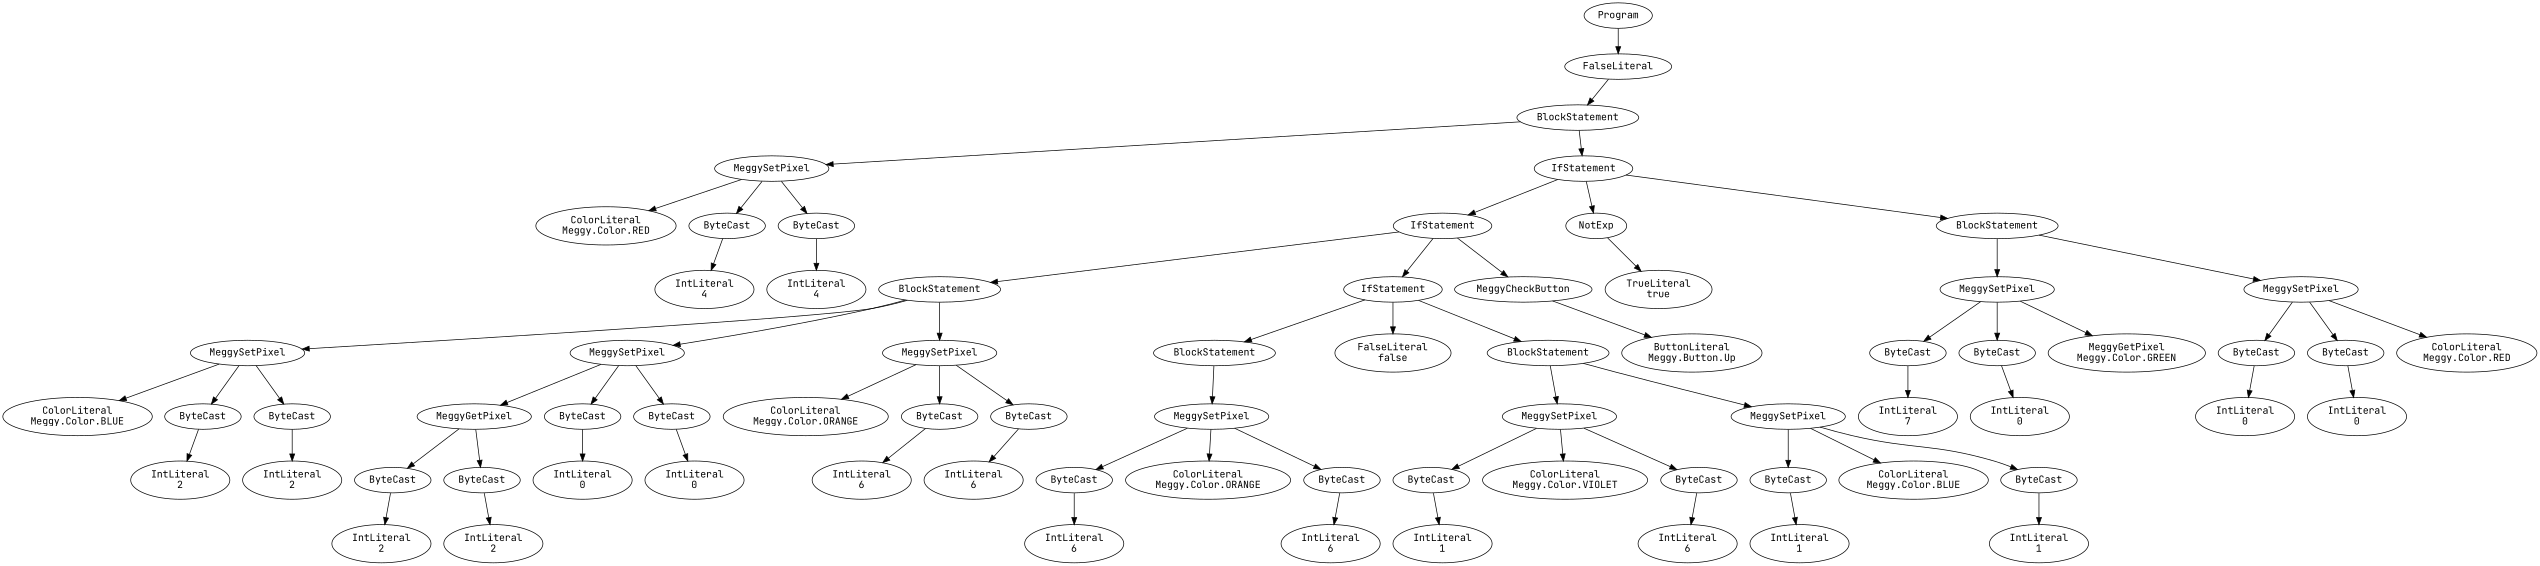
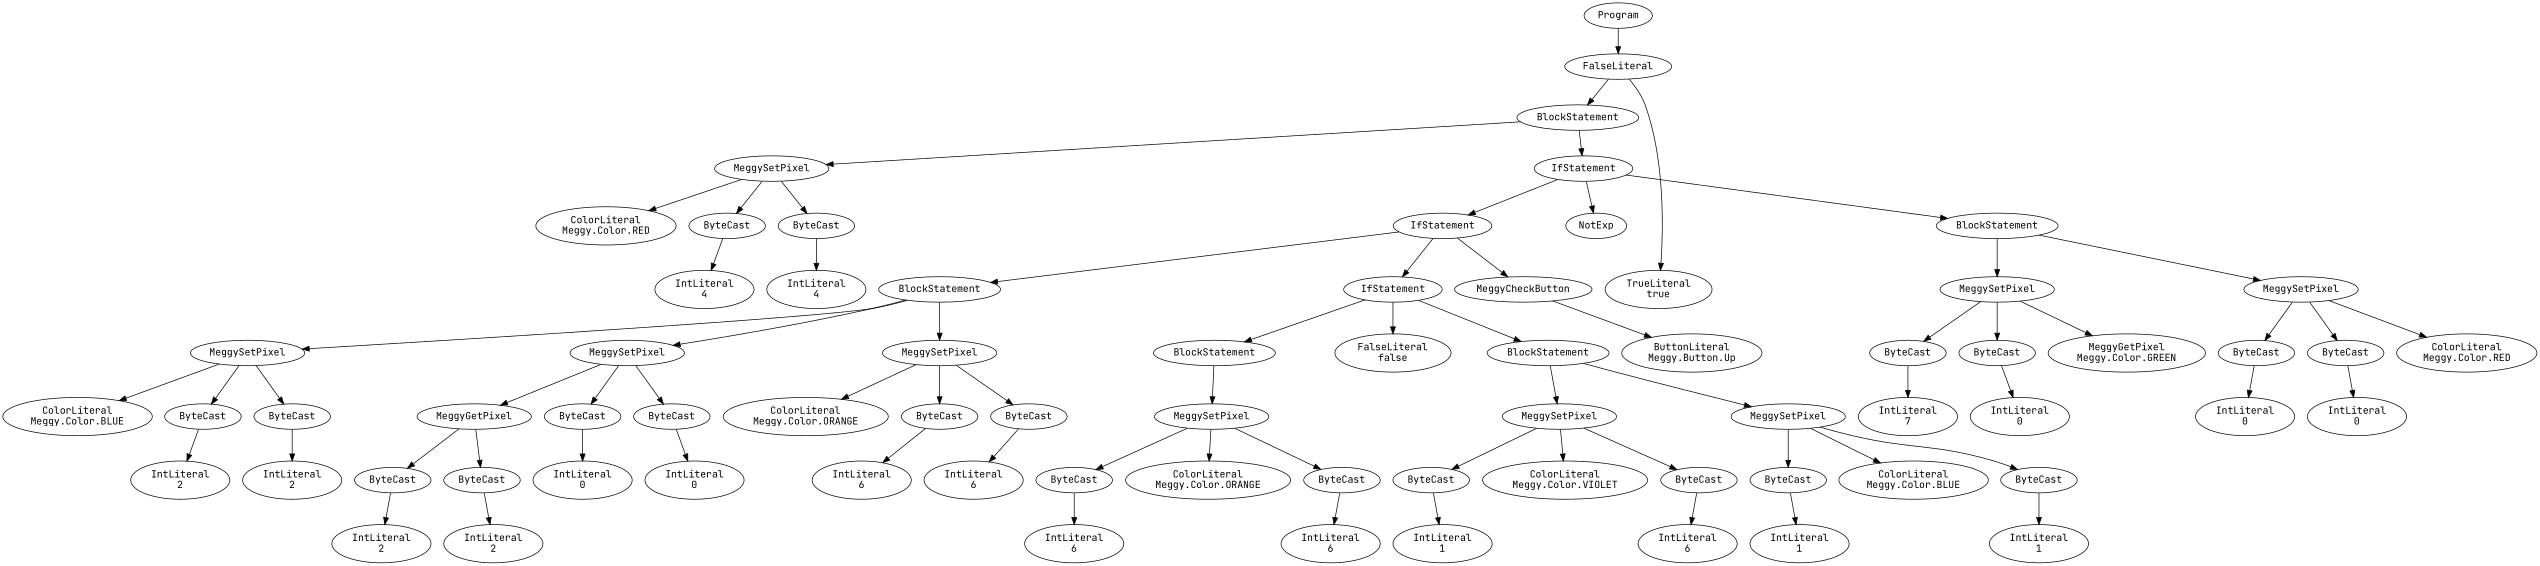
edge "NotExp" -> "TrueLiteral true": now "FalseLiteral" -> "TrueLiteral true"
